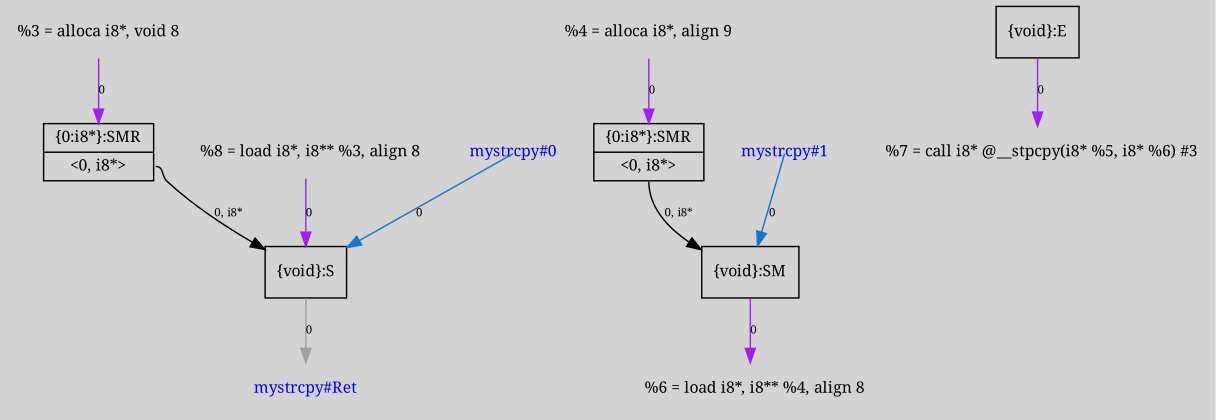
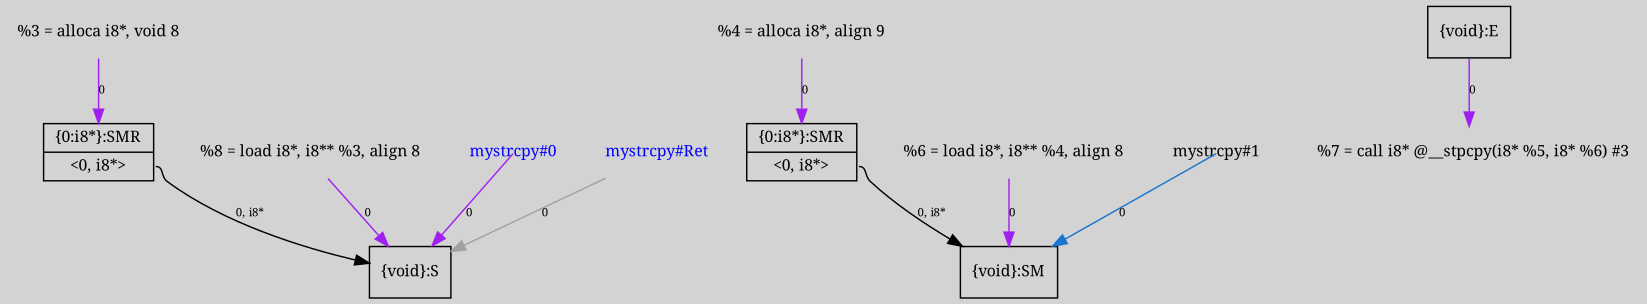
node "mystrcpy#1": fontcolor blue -> black
edge "mystrcpy#0" -> "{void}:S": color dodgerblue3 -> purple
edge "{void}:S" -> "mystrcpy#Ret": reversed
edge "{void}:SM" -> "%6 = load i8*, i8** %4, align 8": reversed
